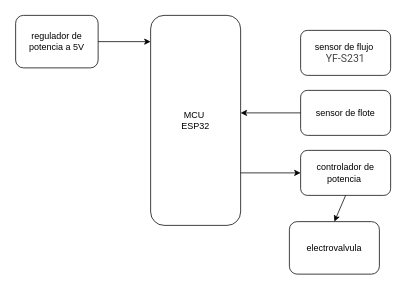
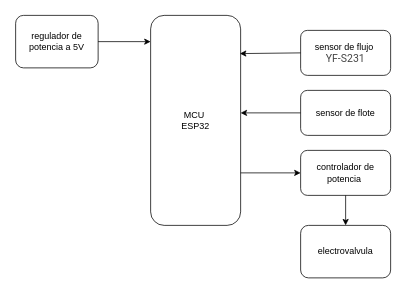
edge "sensor de flujo YF-S231" -> "MCU ESP32": added
node "electrovalvula": moved (334, 248) -> (345, 252)
